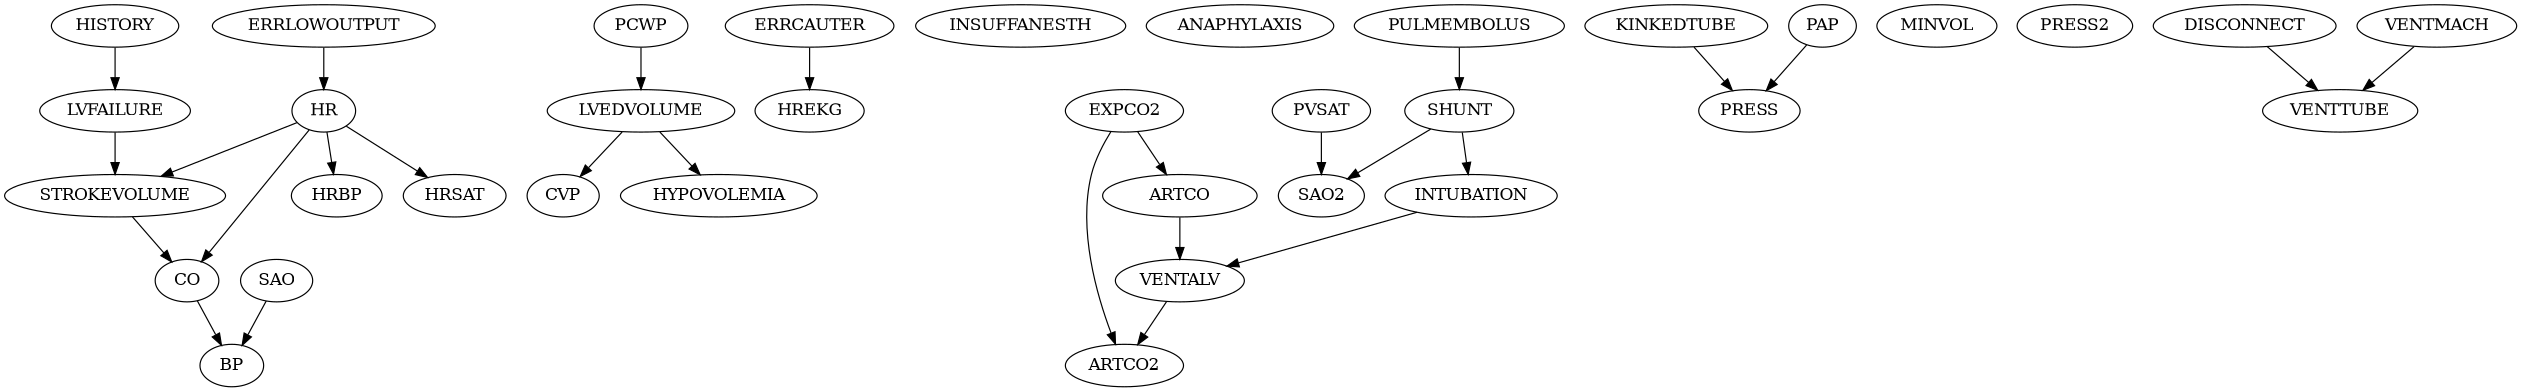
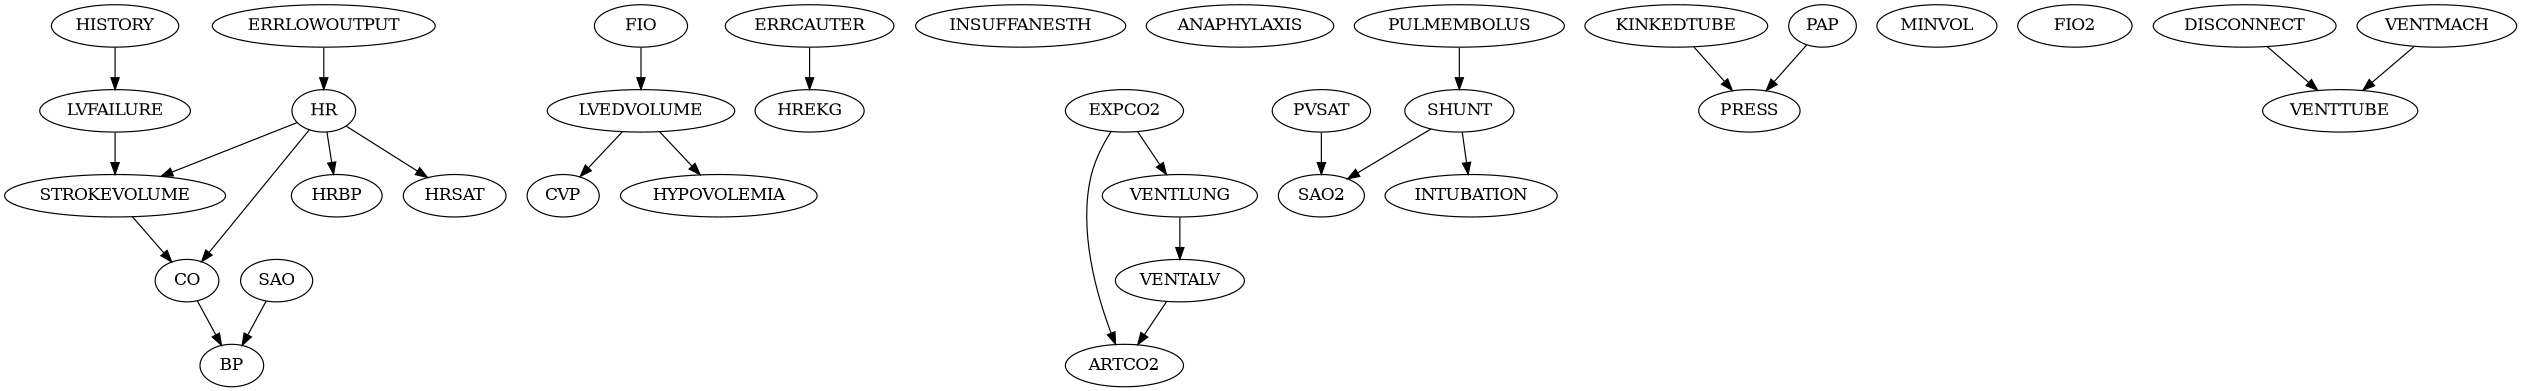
node "PCWP": label "PCWP" -> "FIO"
node "PRESS2": label "PRESS2" -> "FIO2"
node "ARTCO": label "ARTCO" -> "VENTLUNG"
edge "INTUBATION" -> "VENTALV": removed
